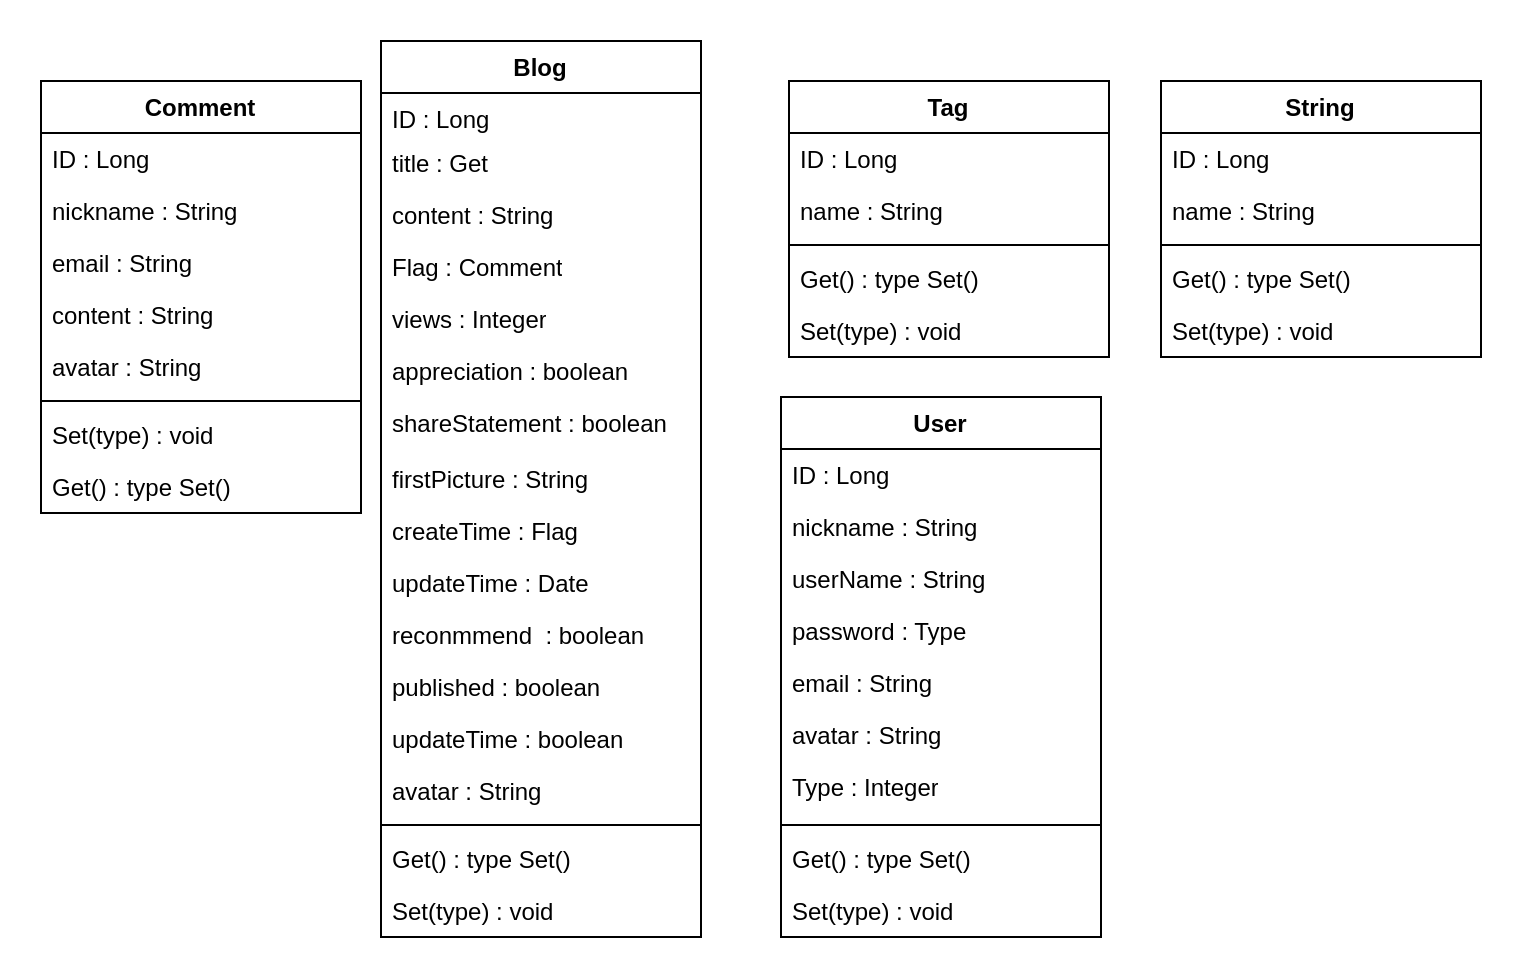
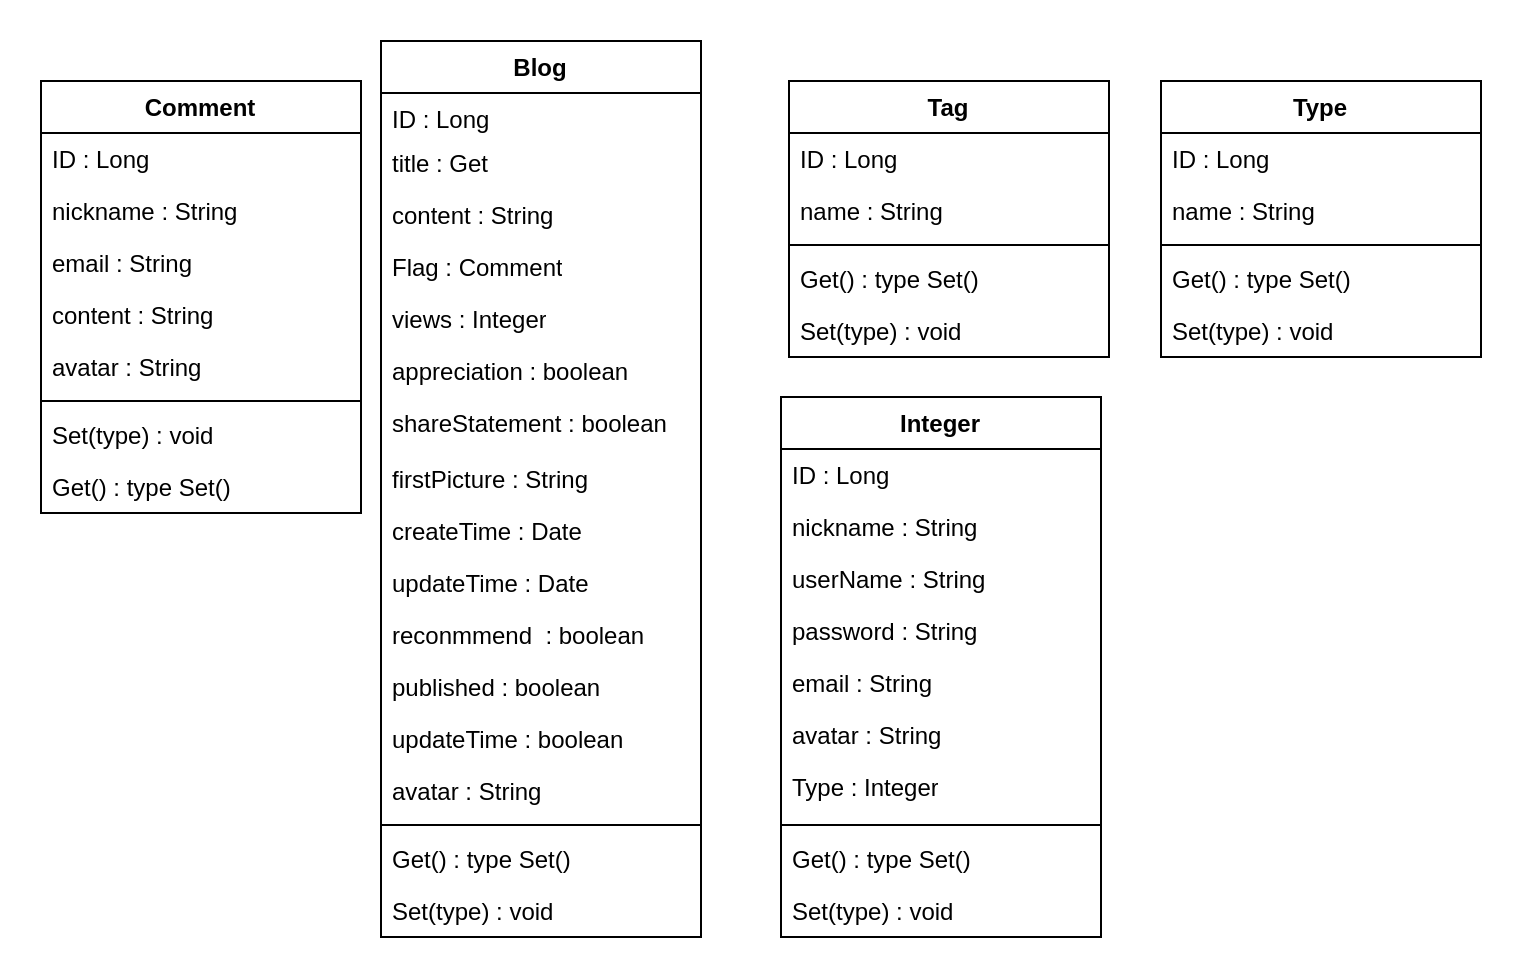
node "String": label "String" -> "Type"
node "User": label "User" -> "Integer"
node "createTime : Flag": label "createTime : Flag" -> "createTime : Date"
node "password : Type": label "password : Type" -> "password : String"
